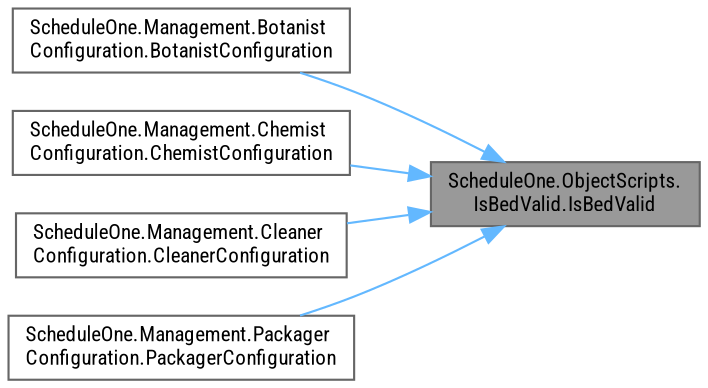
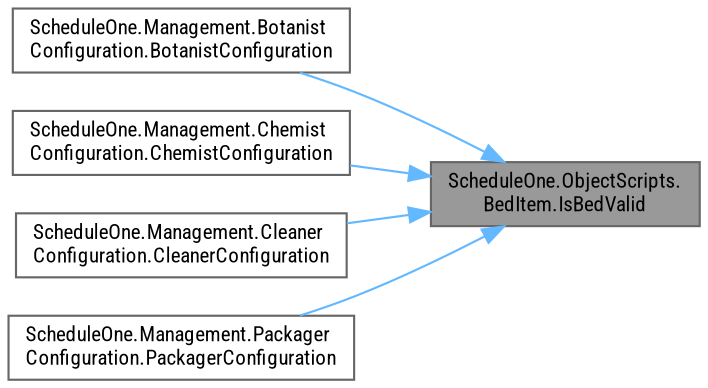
node "ScheduleOne.ObjectScripts. IsBedValid.IsBedValid": label "ScheduleOne.ObjectScripts. IsBedValid.IsBedValid" -> "ScheduleOne.ObjectScripts. BedItem.IsBedValid"
